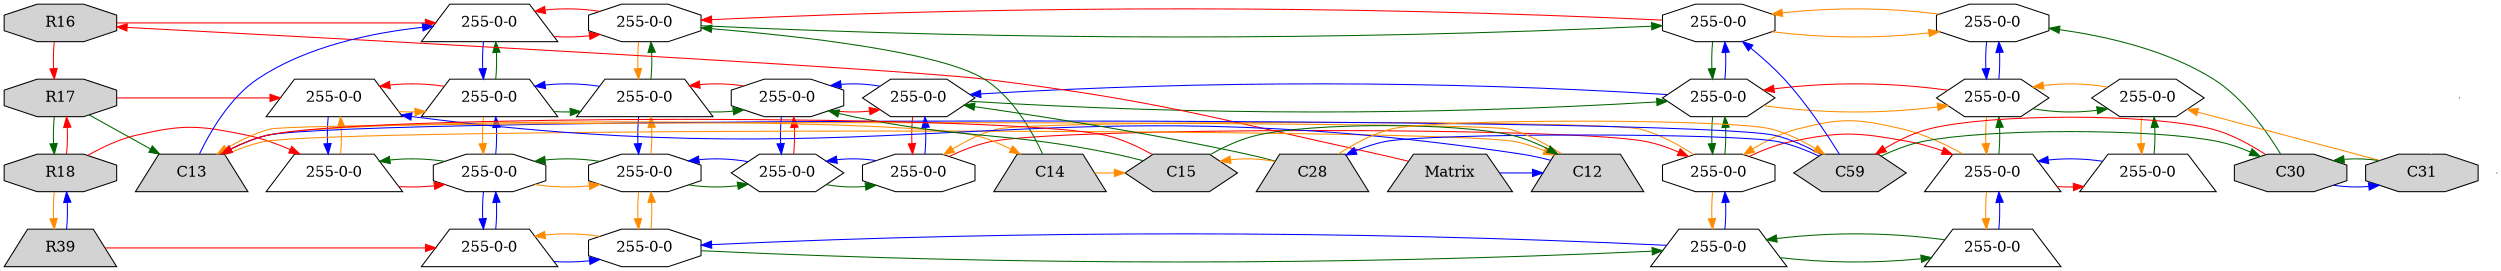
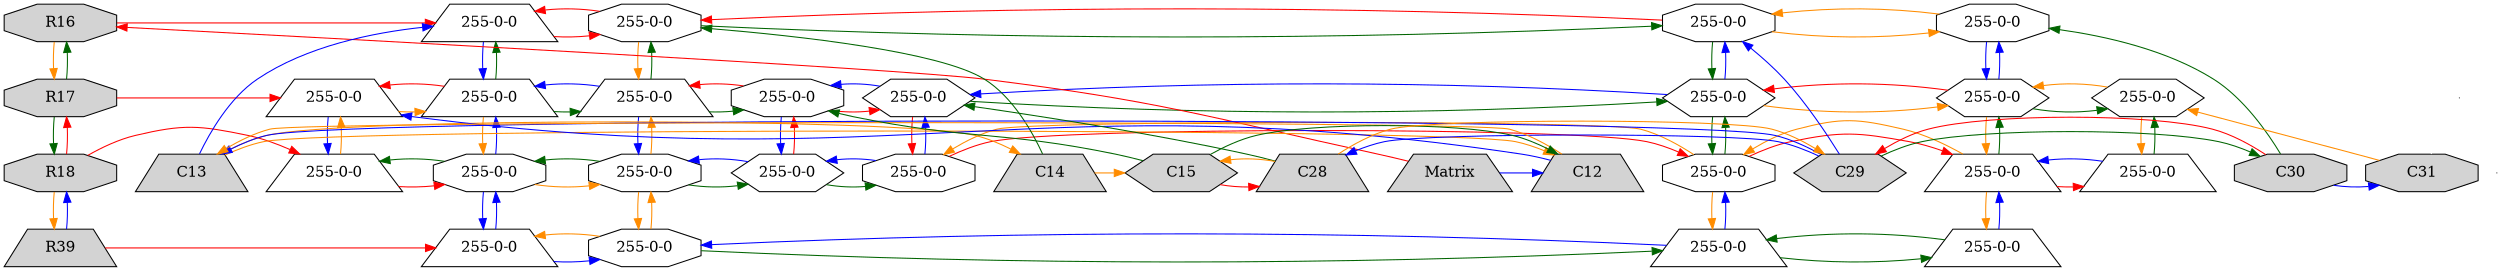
edge "R16" -> "R17": color red -> darkorange
edge "C15" -> "C13": now "C15" -> "C28"
edge "R17" -> "C13": now "R17" -> "R16"
edge "C31" -> "C30": removed
node "C59": label "C59" -> "C29"
